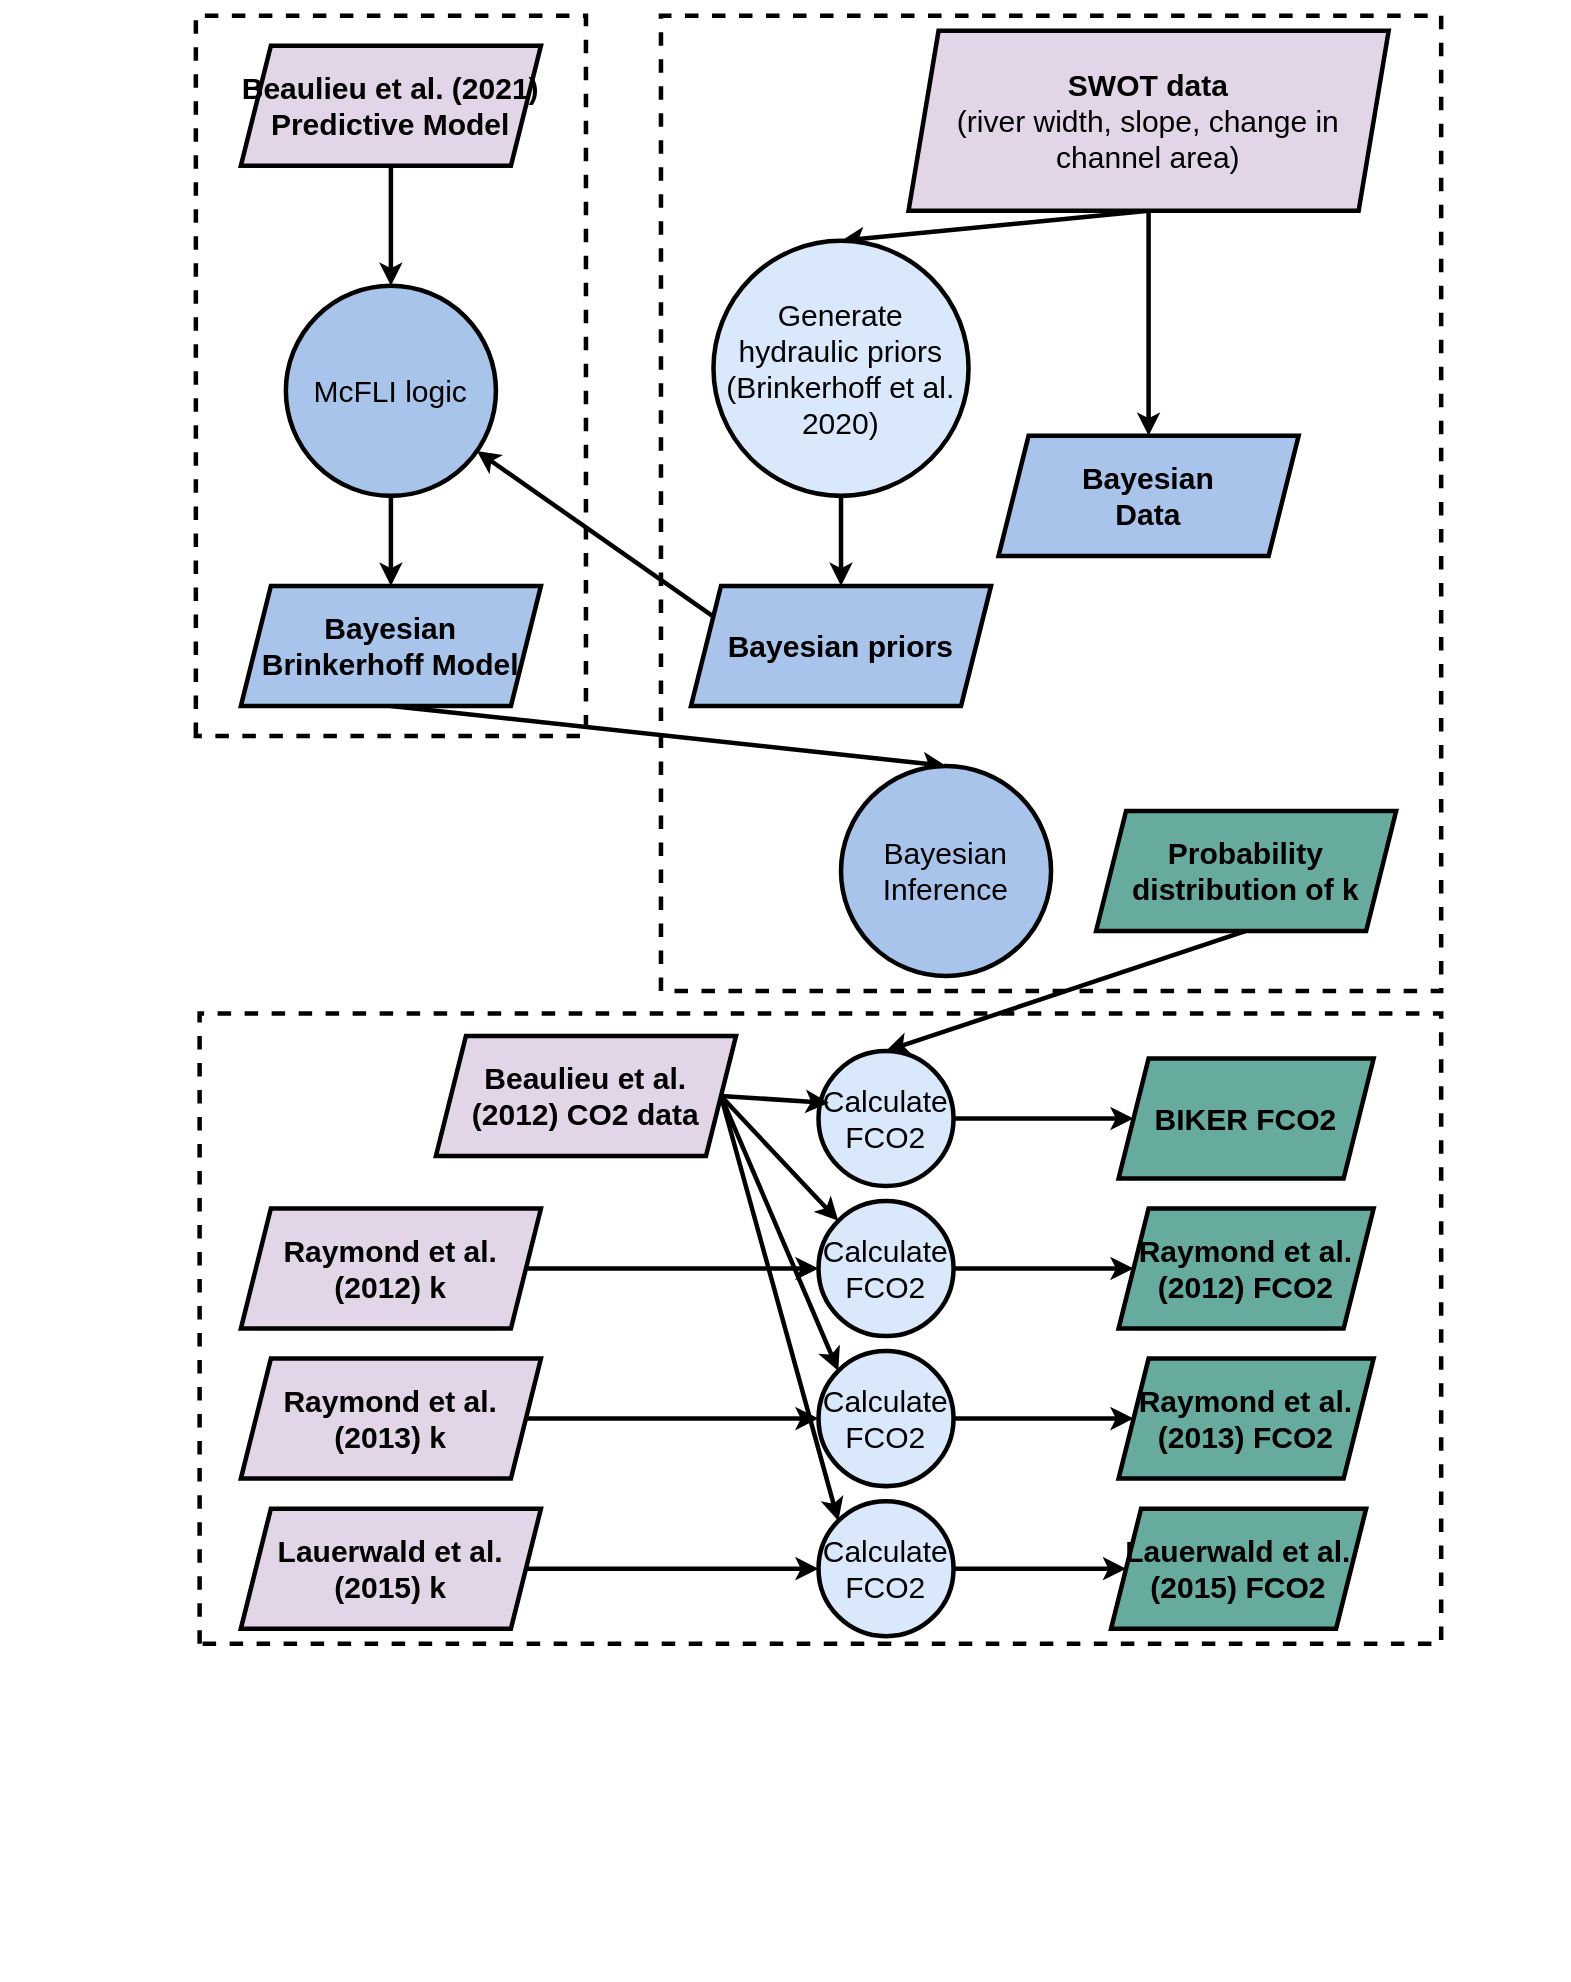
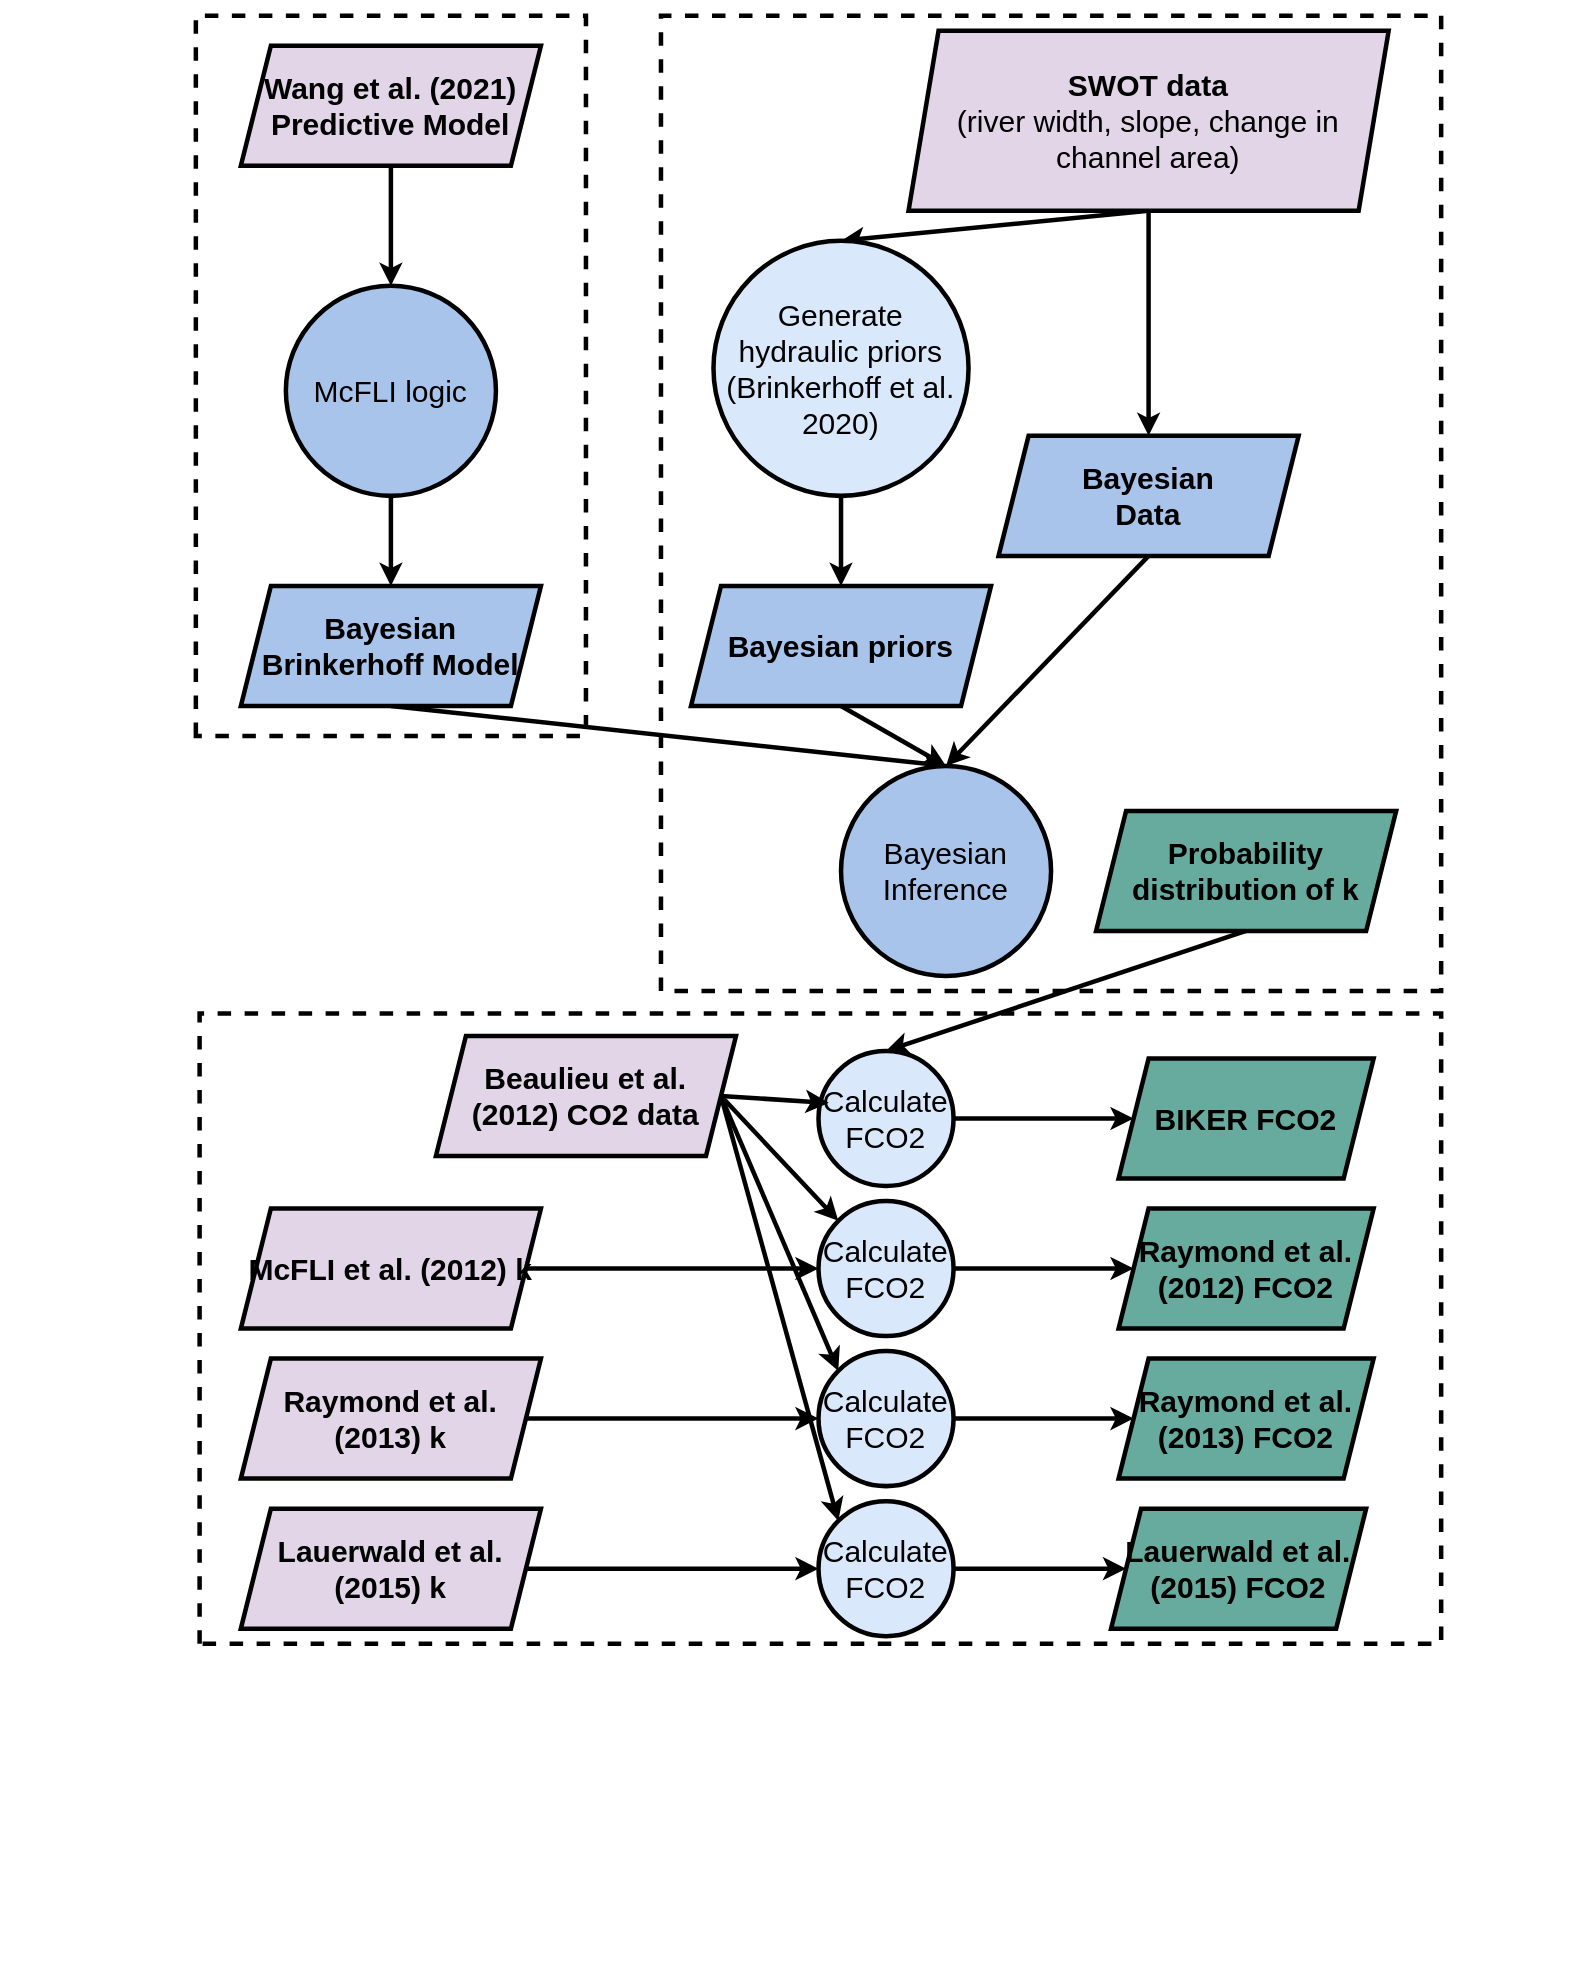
node "Beaulieu et al. (2021) Predictive Model": label "Beaulieu et al. (2021) Predictive Model" -> "Wang et al. (2021) Predictive Model"
edge "Bayesian priors" -> "McFLI logic": now "Bayesian priors" -> "Bayesian Inference"
edge "Bayesian Data" -> "Bayesian Inference": added
node "Raymond et al. (2012) k": label "Raymond et al. (2012) k" -> "McFLI et al. (2012) k"
